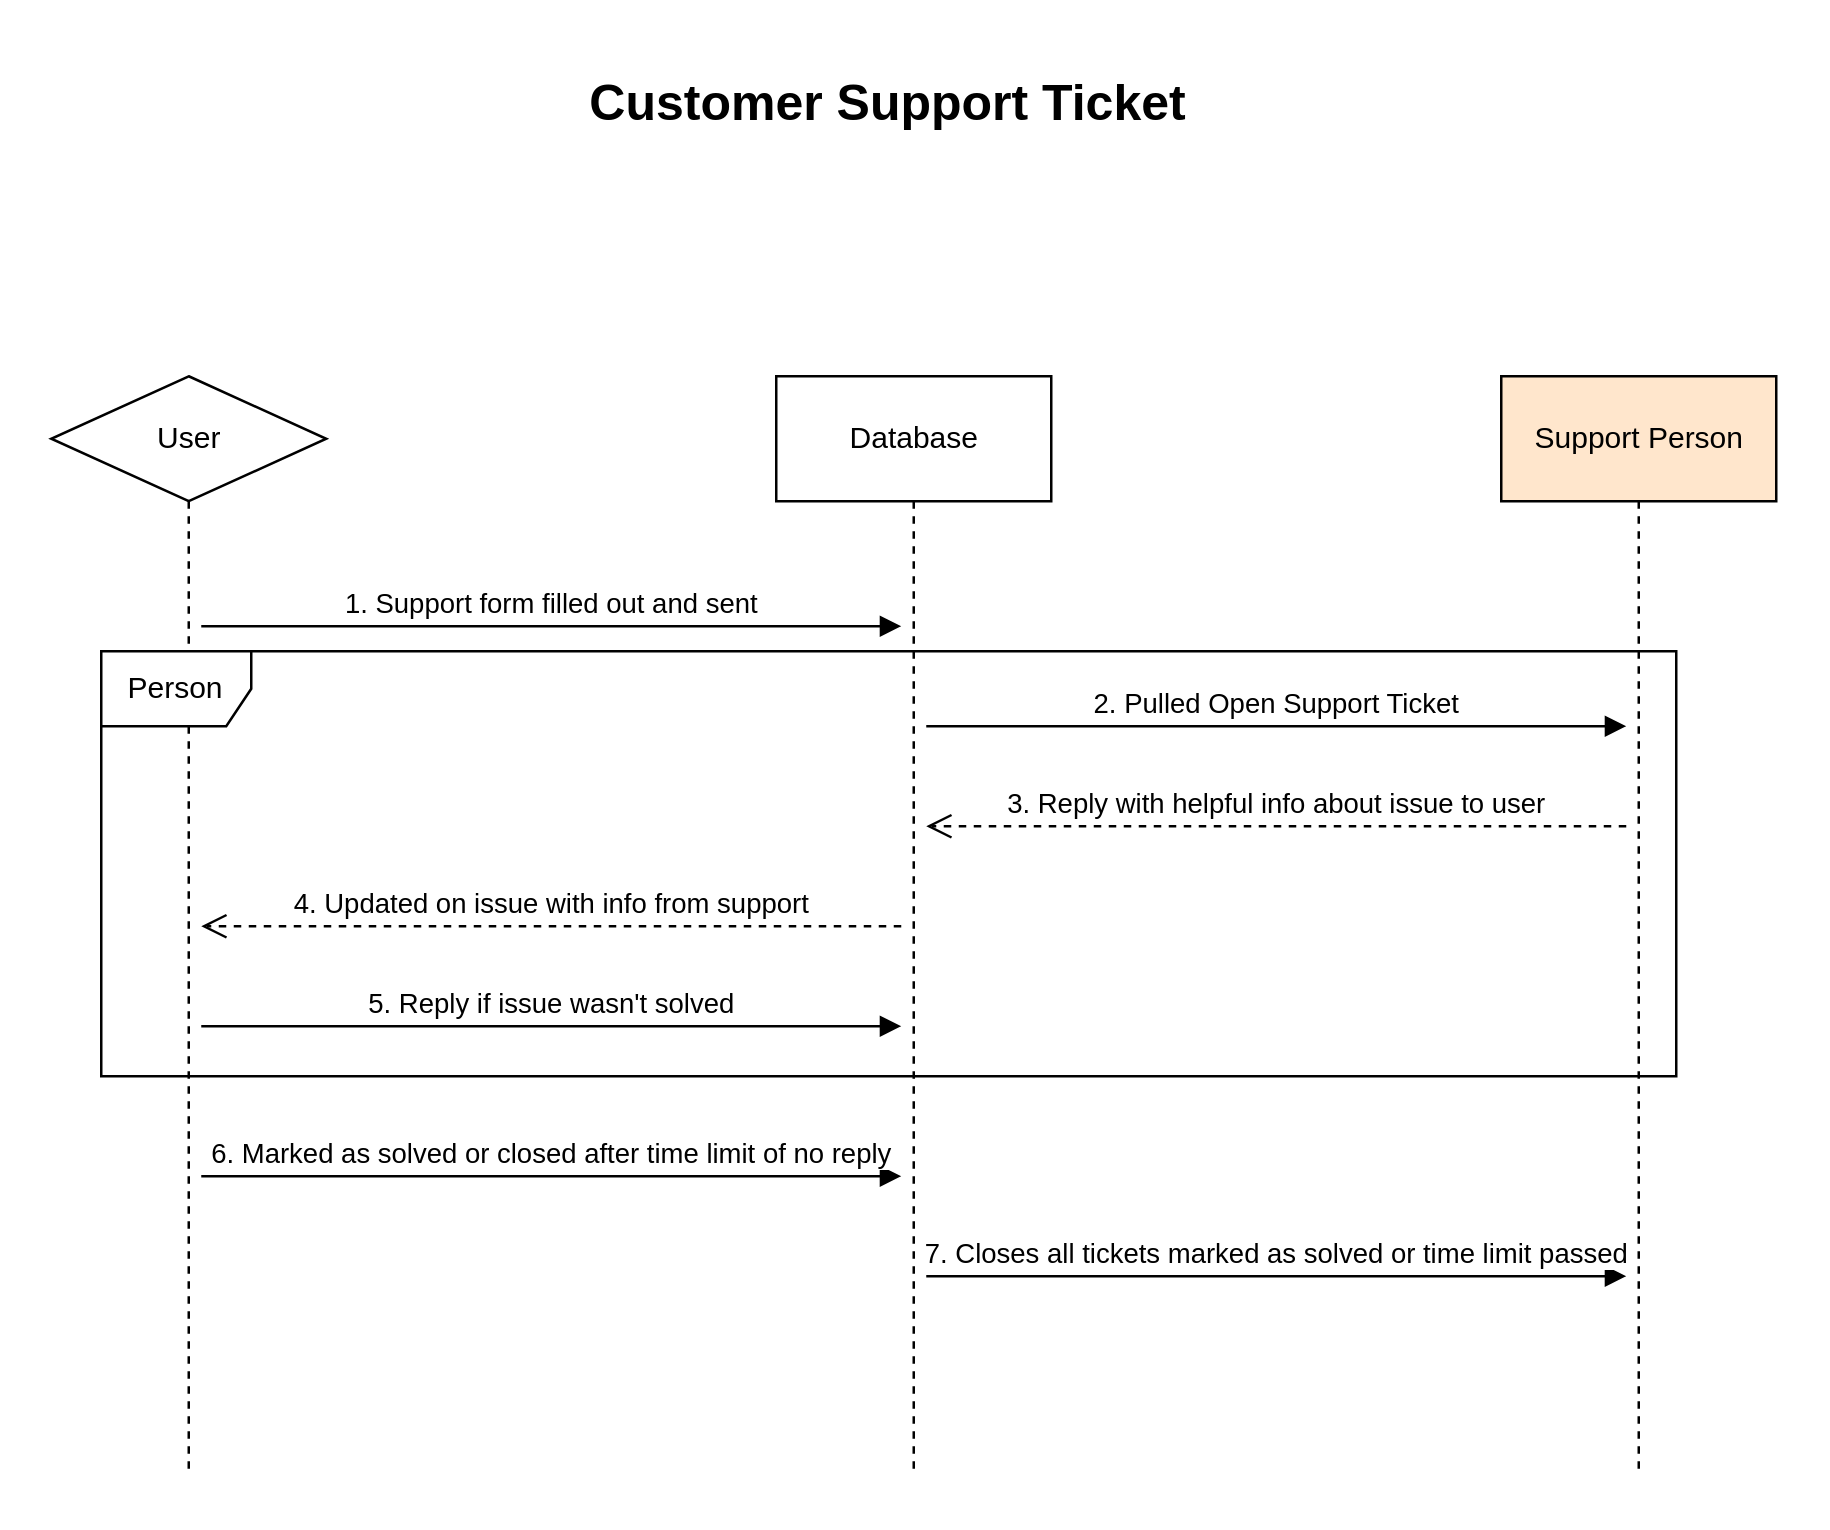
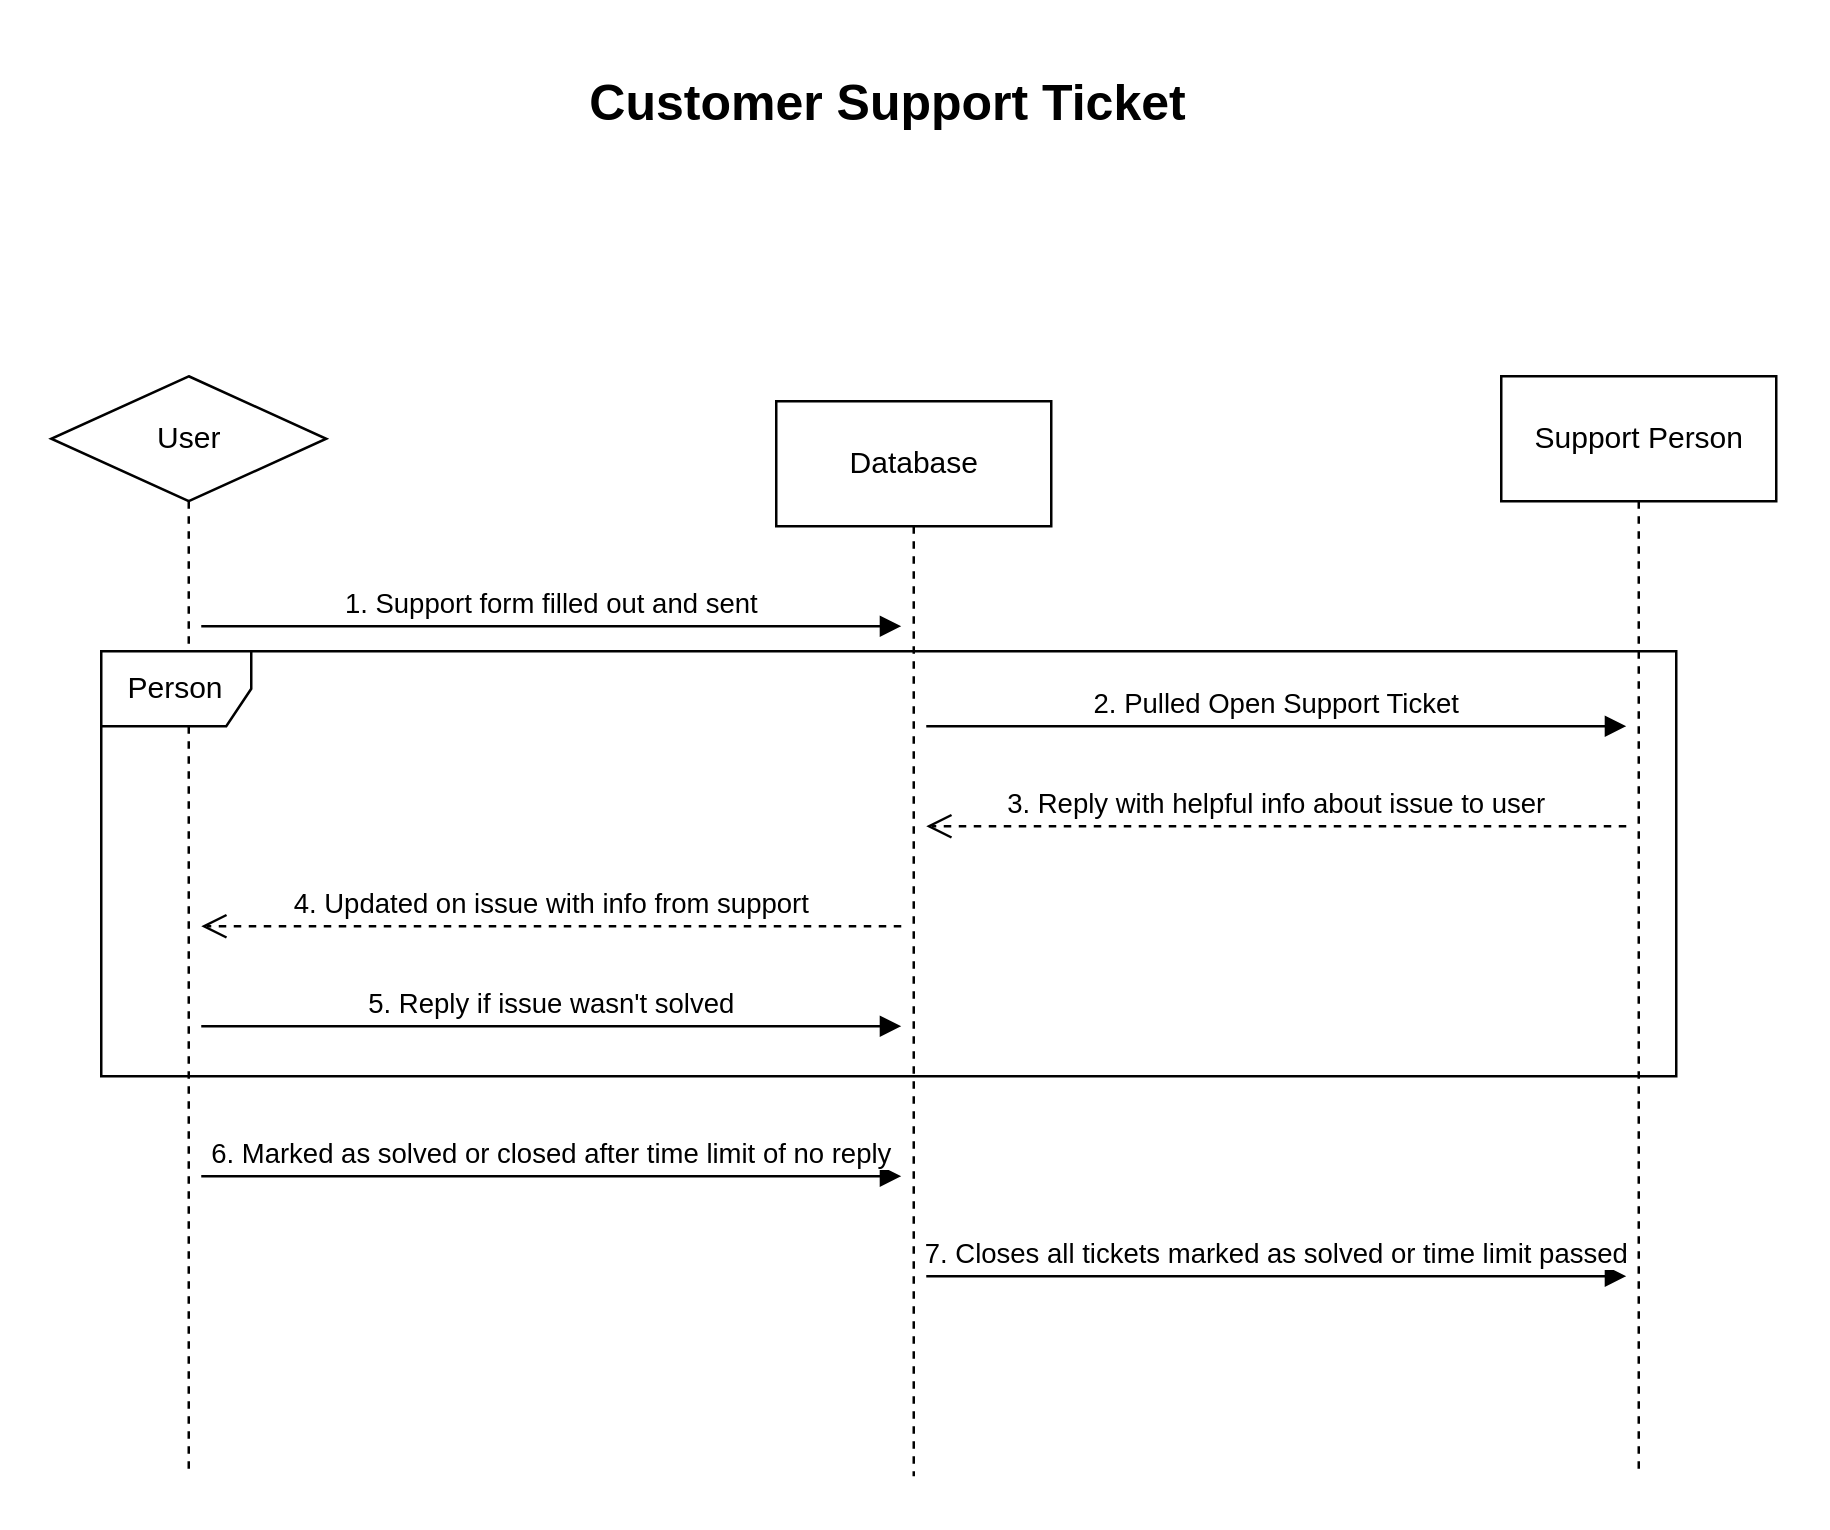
node "Database": moved (914, 439) -> (914, 464)
node "Support Person": fillcolor #ffe6cc -> #ffffff
